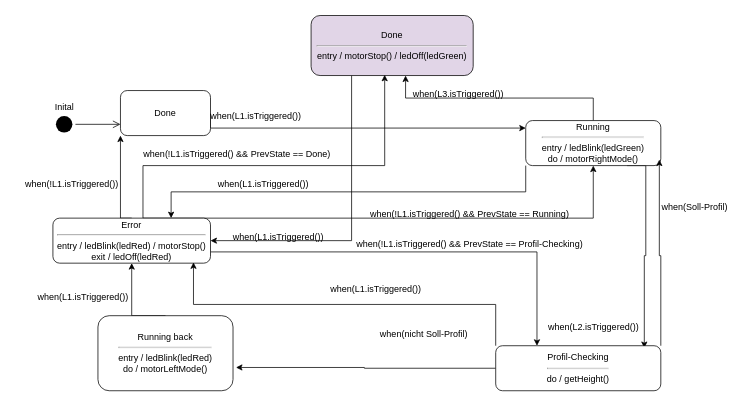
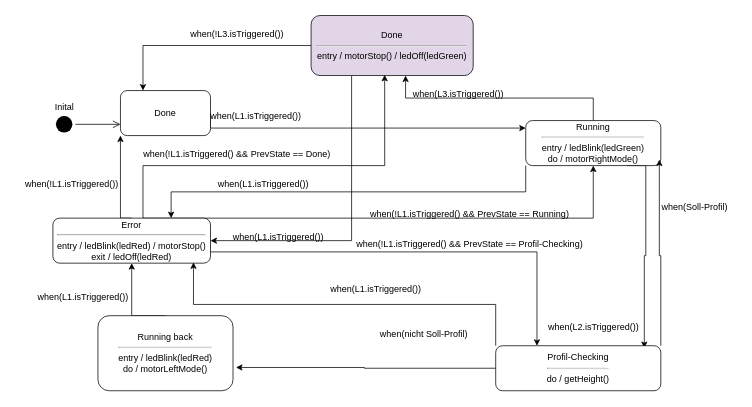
node "when(!L3.isTriggered())": added
edge "Doneentry / motorStop() / ledOff(ledGreen)" -> "Done": added
